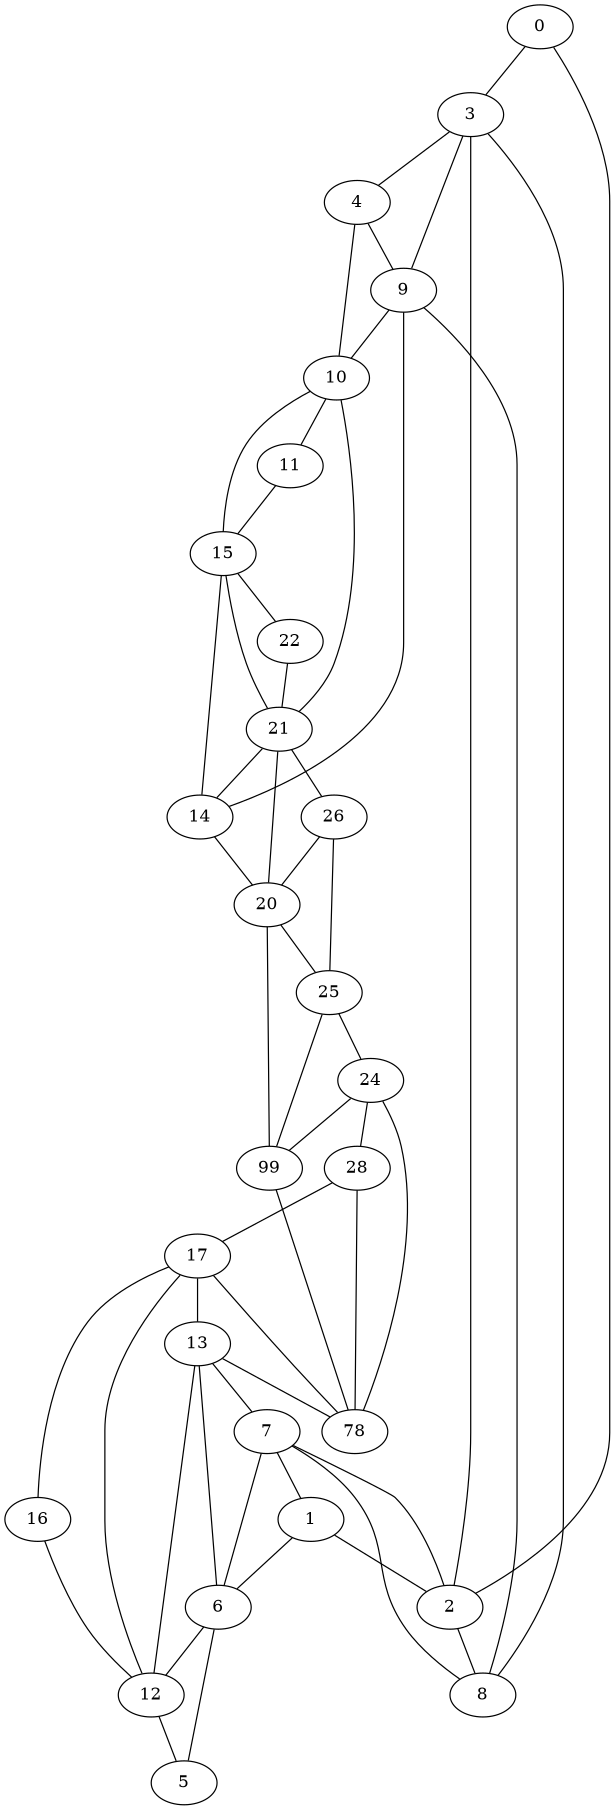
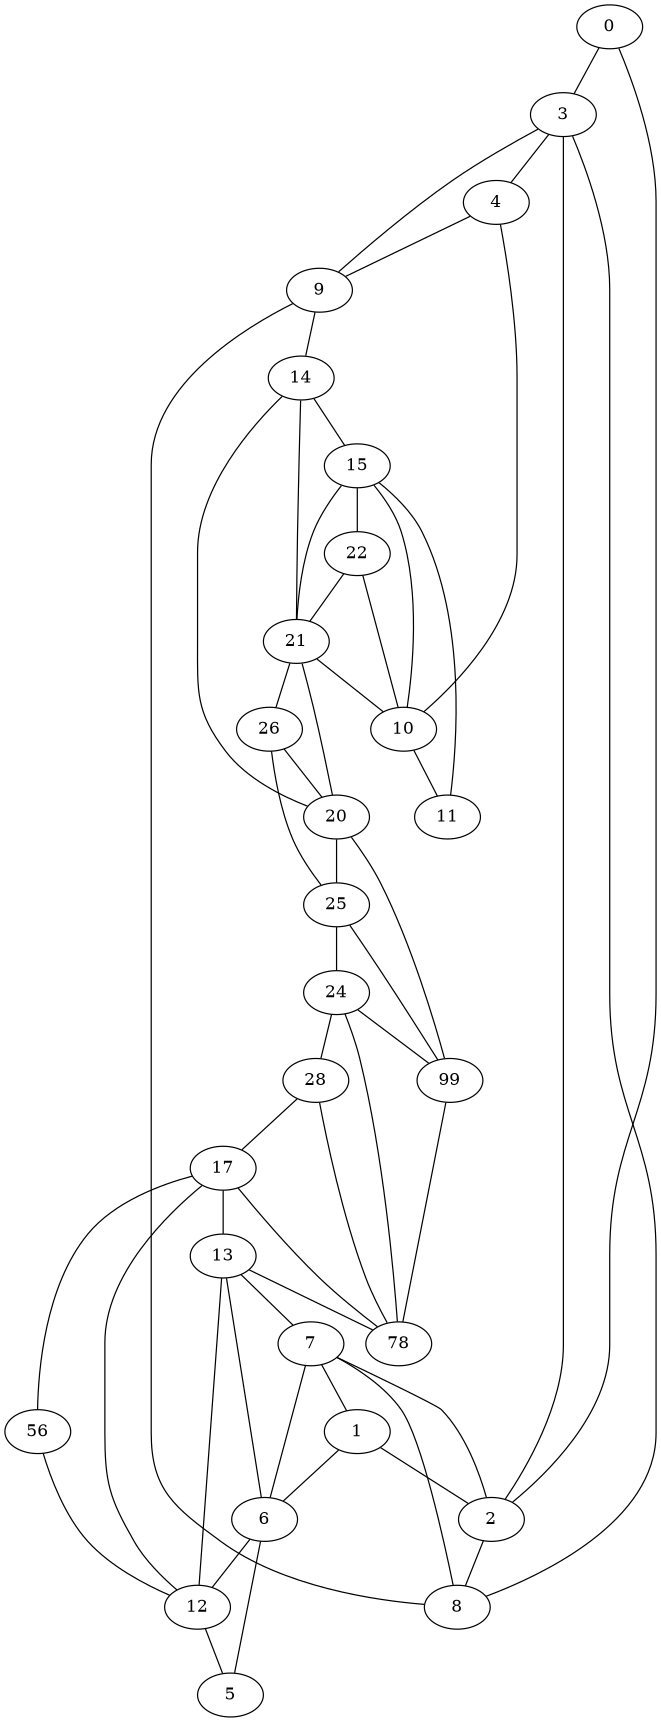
edge "9" -- "10": now "22" -- "10"
node "16": label "16" -> "56"
